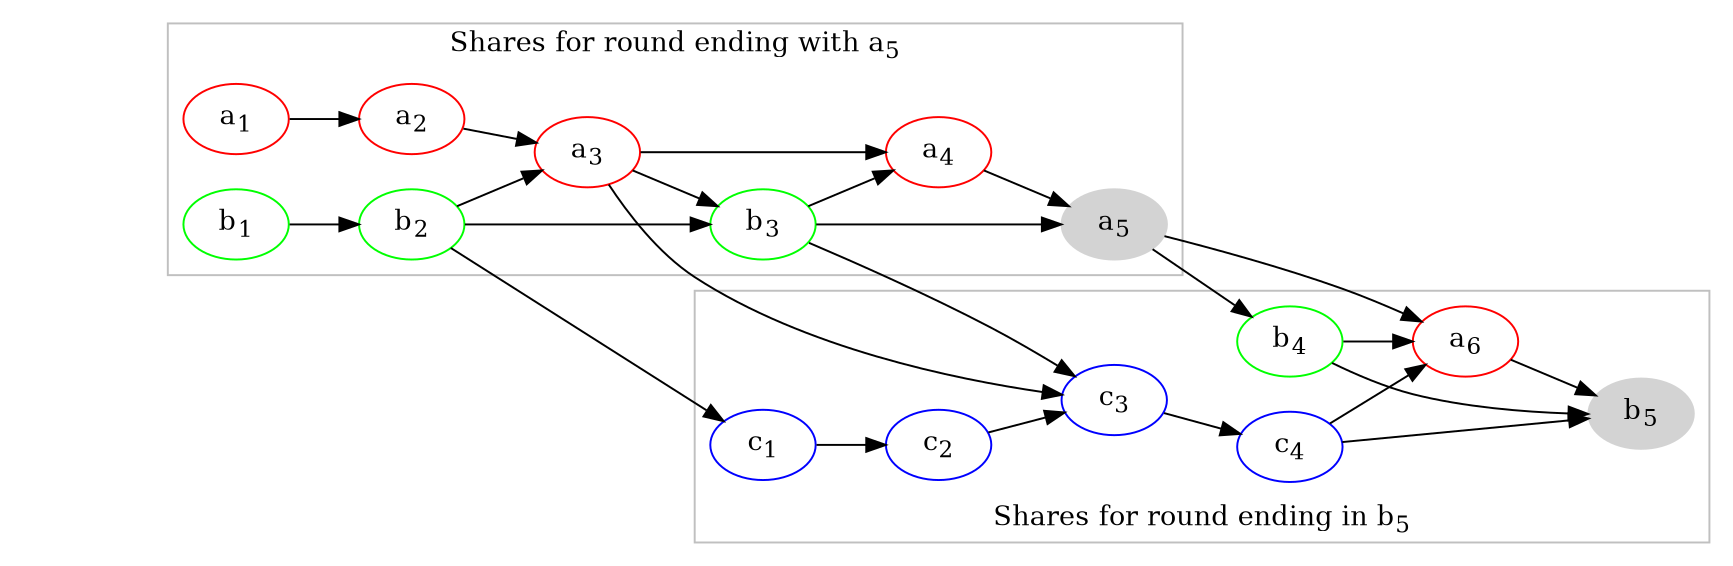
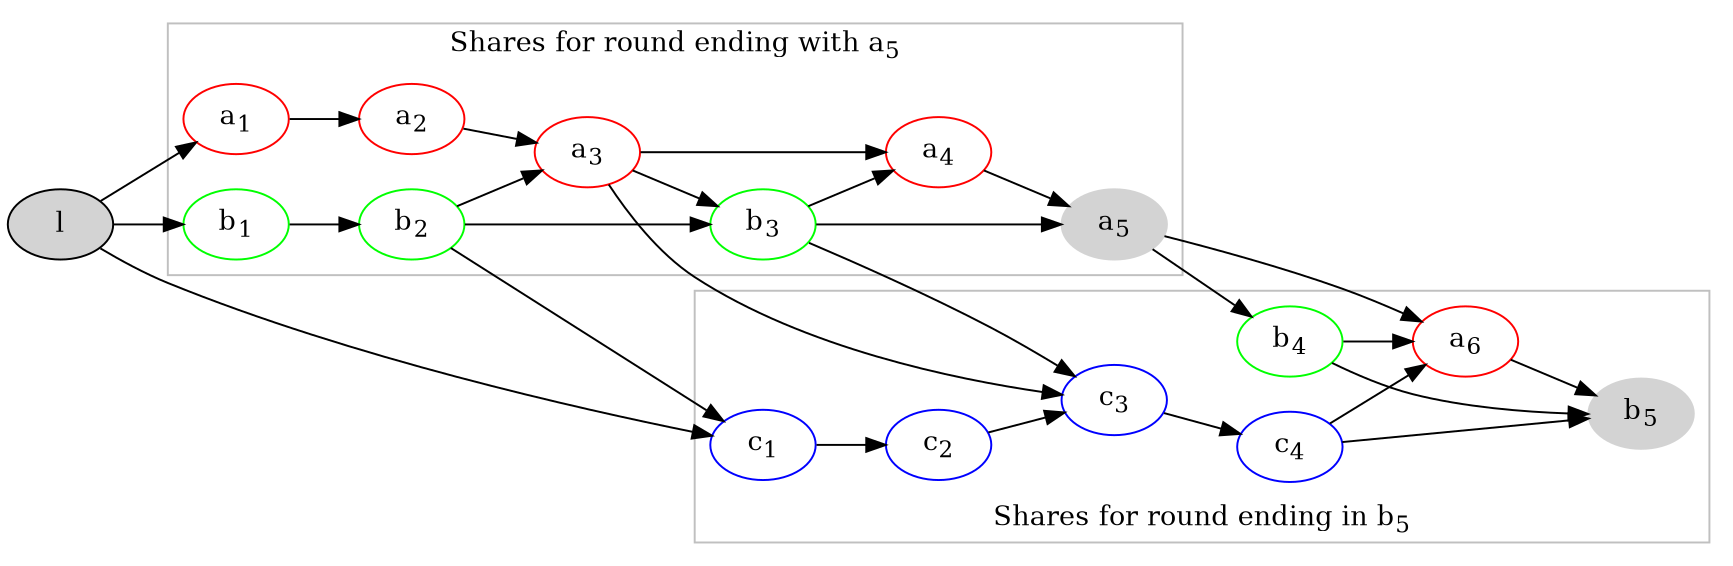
node "l": added
